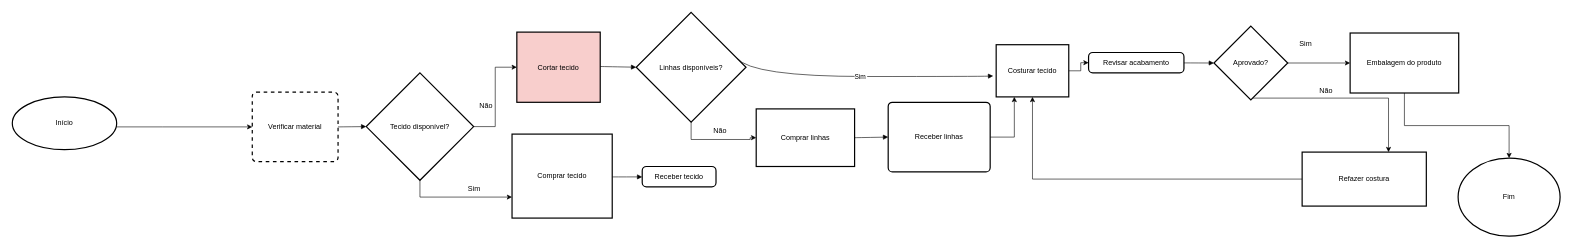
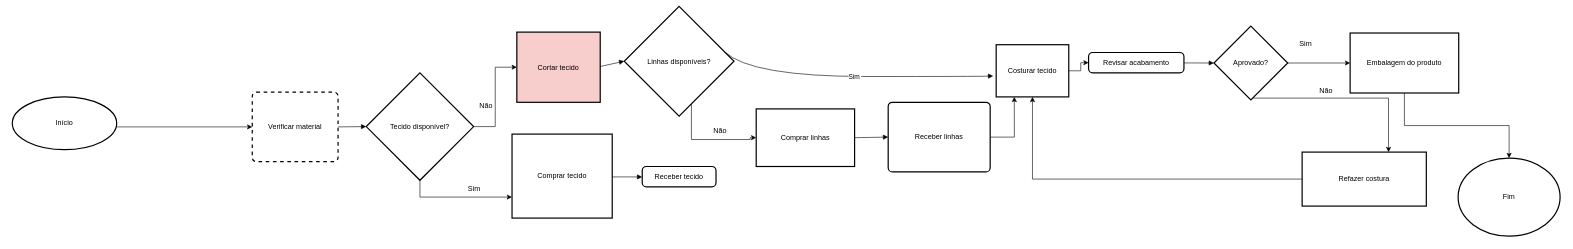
node "Linhas disponíveis?": moved (691, 67) -> (679, 61)
